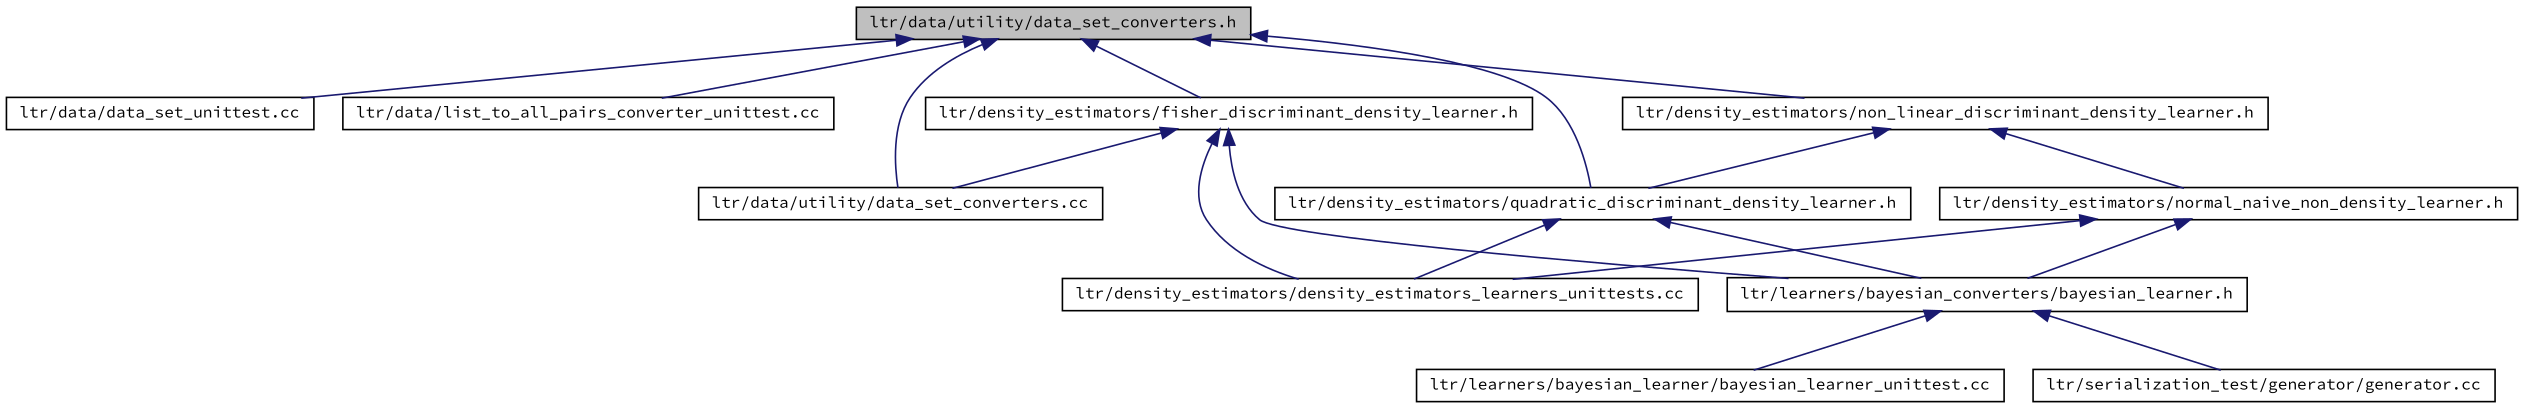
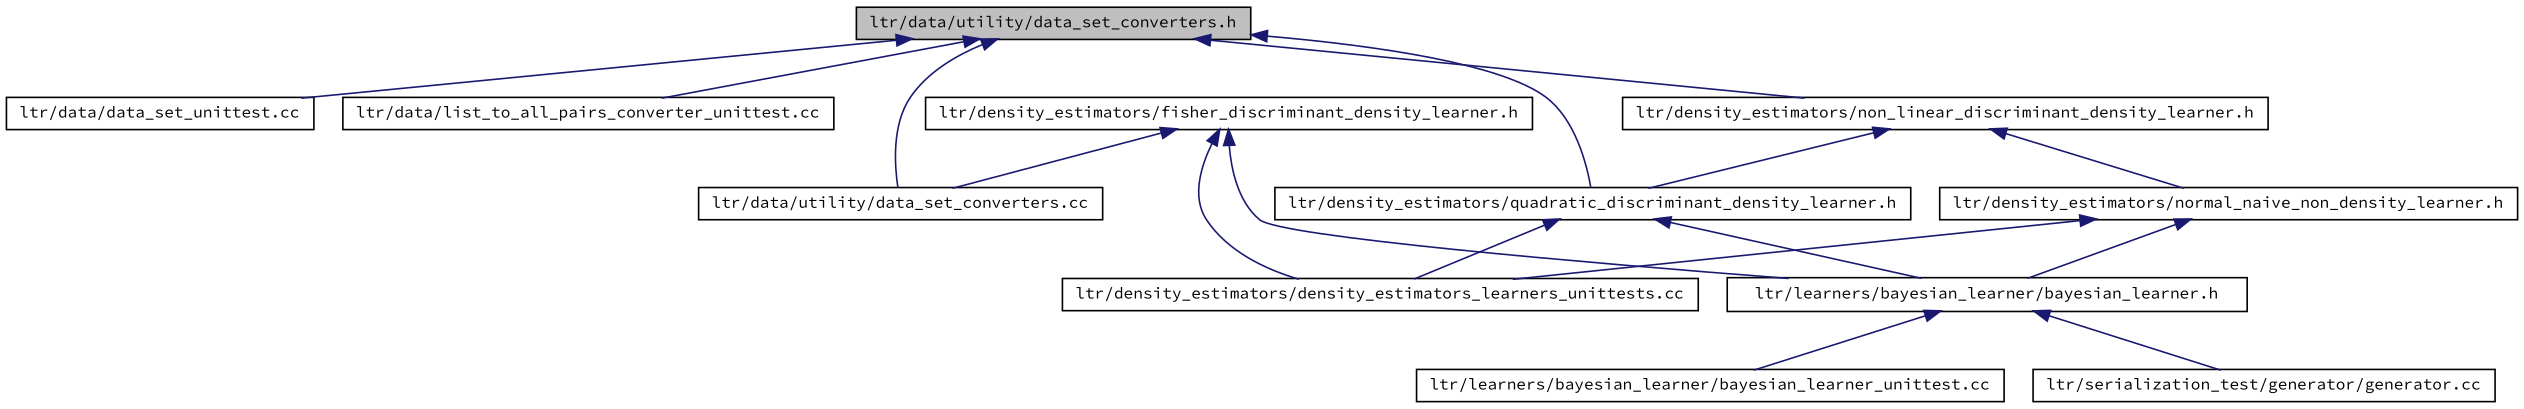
edge "ltr/density_estimators/fisher_discriminant_density_learner.h" -> "ltr/data/utility/data_set_converters.h": removed
node "ltr/learners/bayesian_converters/bayesian_learner.h": label "ltr/learners/bayesian_converters/bayesian_learner.h" -> "ltr/learners/bayesian_learner/bayesian_learner.h"
